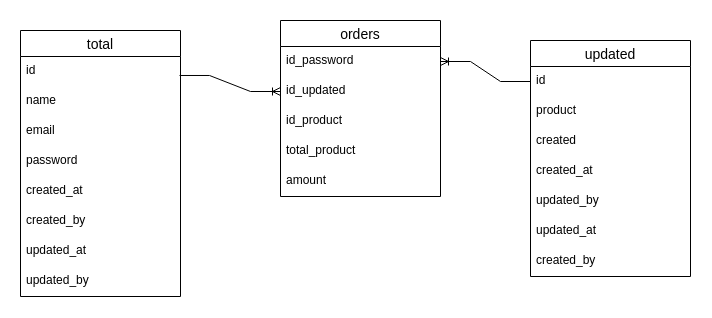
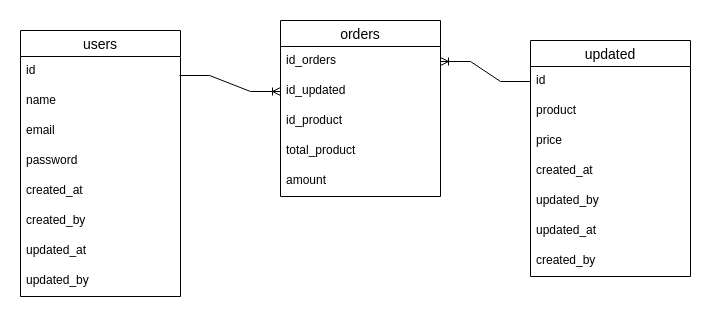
node "total": label "total" -> "users"
node "id_password": label "id_password" -> "id_orders"
node "created": label "created" -> "price"
